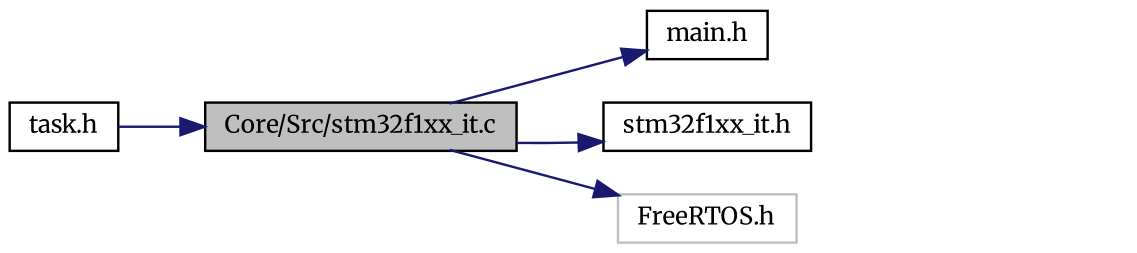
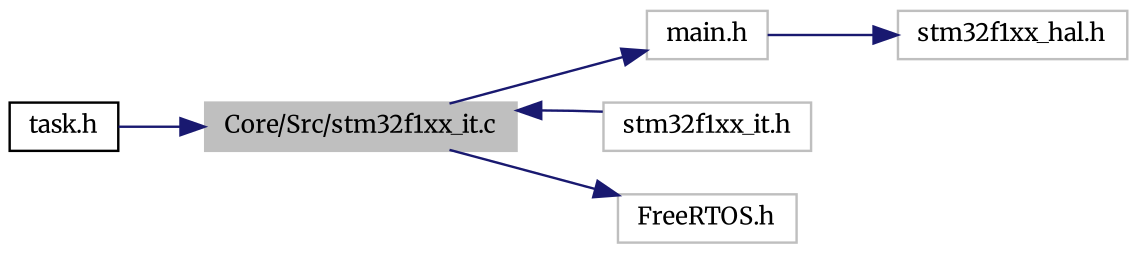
node "main.h": color black -> grey75
node "stm32f1xx_hal.h": added
node "Core/Src/stm32f1xx_it.c": color black -> grey75
node "stm32f1xx_it.h": color black -> grey75
edge "Core/Src/stm32f1xx_it.c" -> "stm32f1xx_it.h": reversed
